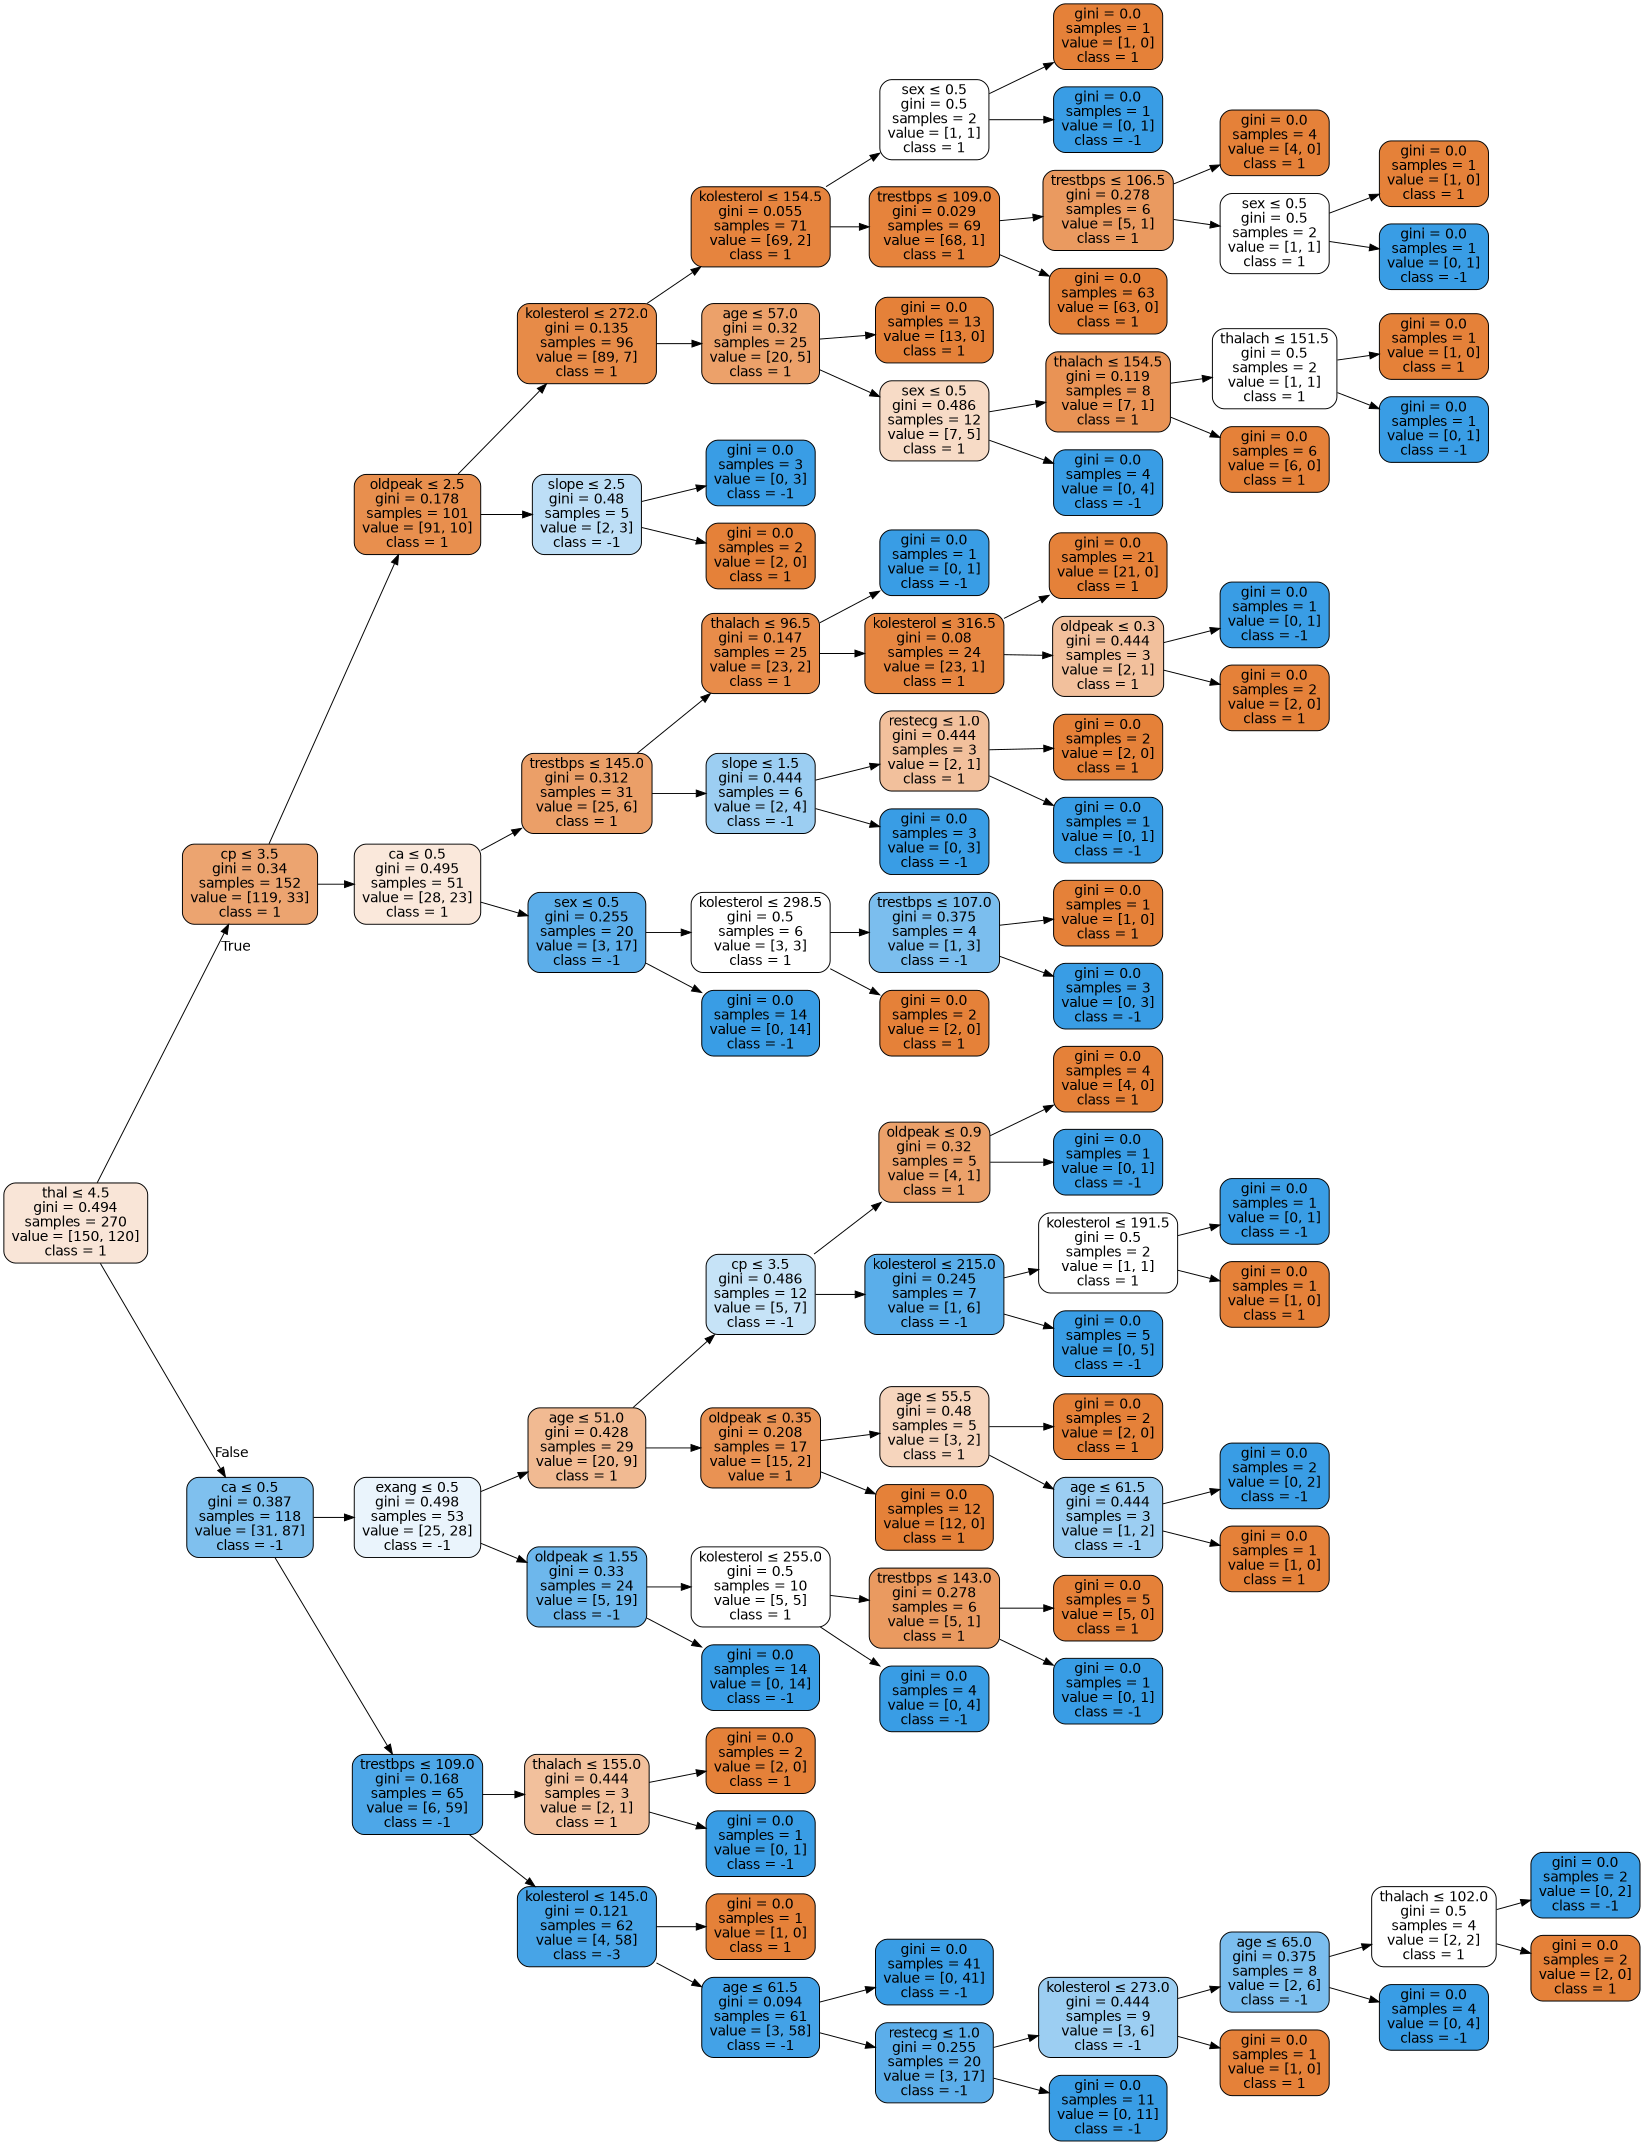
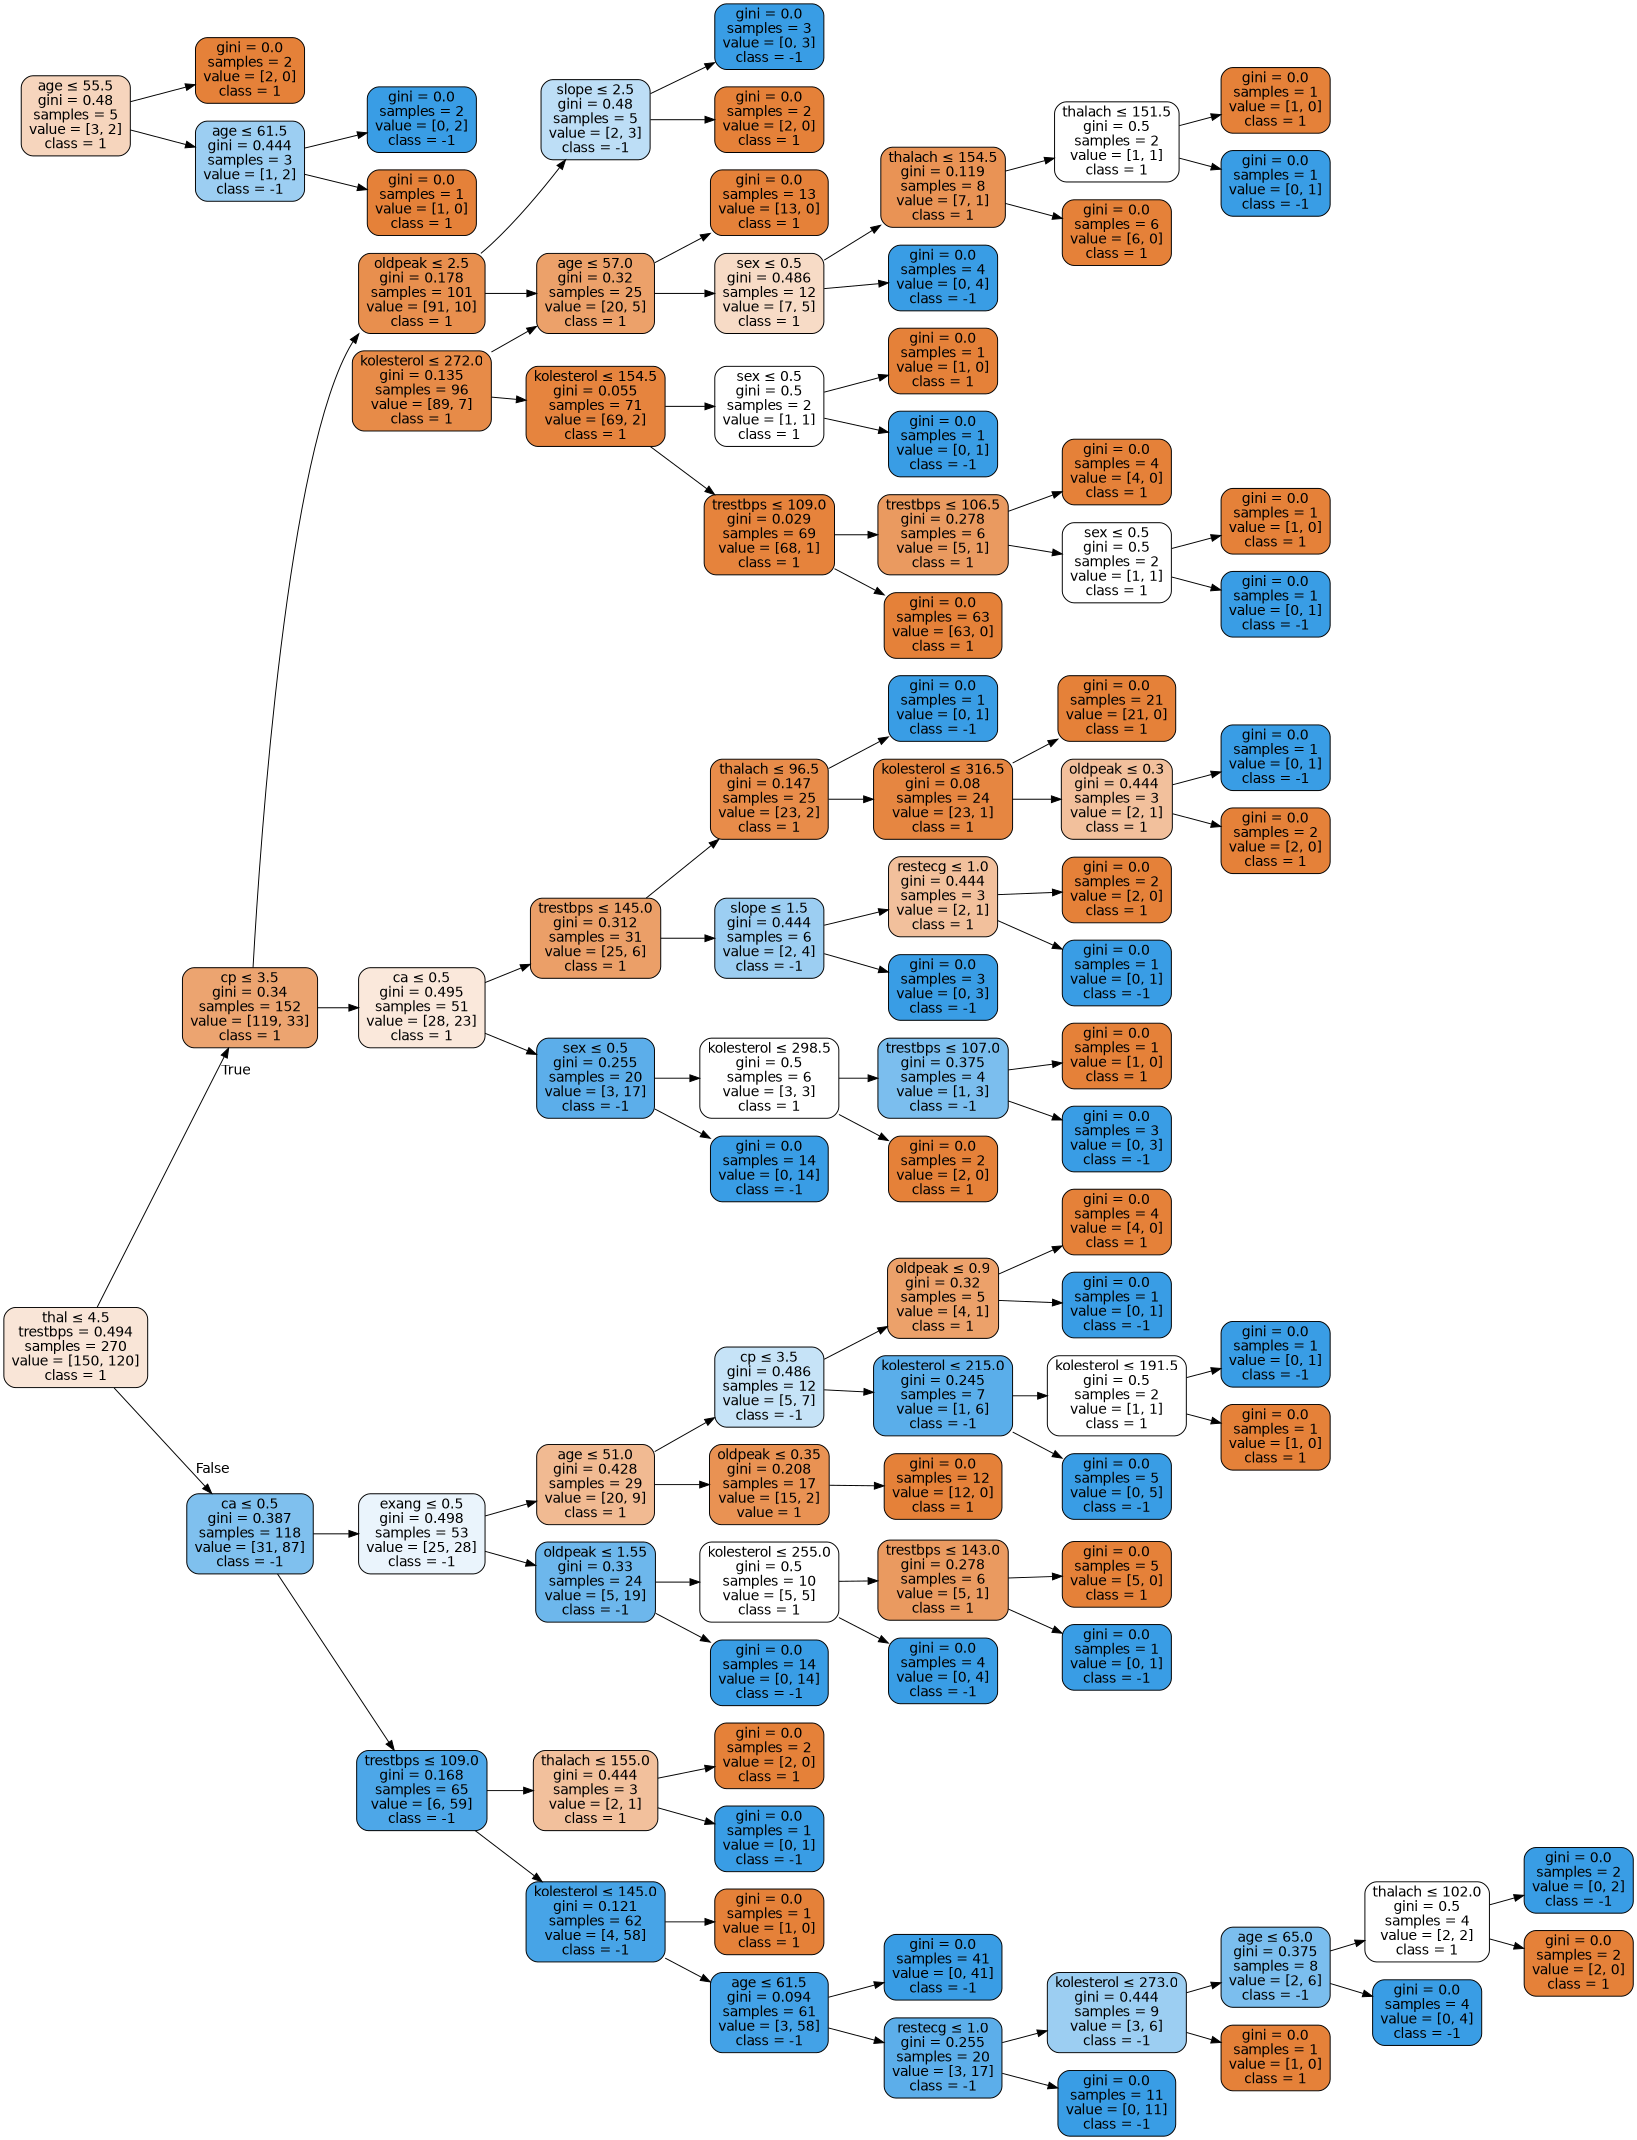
edge "oldpeak ≤ 2.5" -> "kolesterol ≤ 272.0": now "oldpeak ≤ 2.5" -> "age ≤ 57.0"
node "thal ≤ 4.5": text "gini = 0.494" -> "trestbps = 0.494"
edge "oldpeak ≤ 0.35" -> "age ≤ 55.5": removed
node "kolesterol ≤ 145.0": text "class = -3" -> "class = -1"
